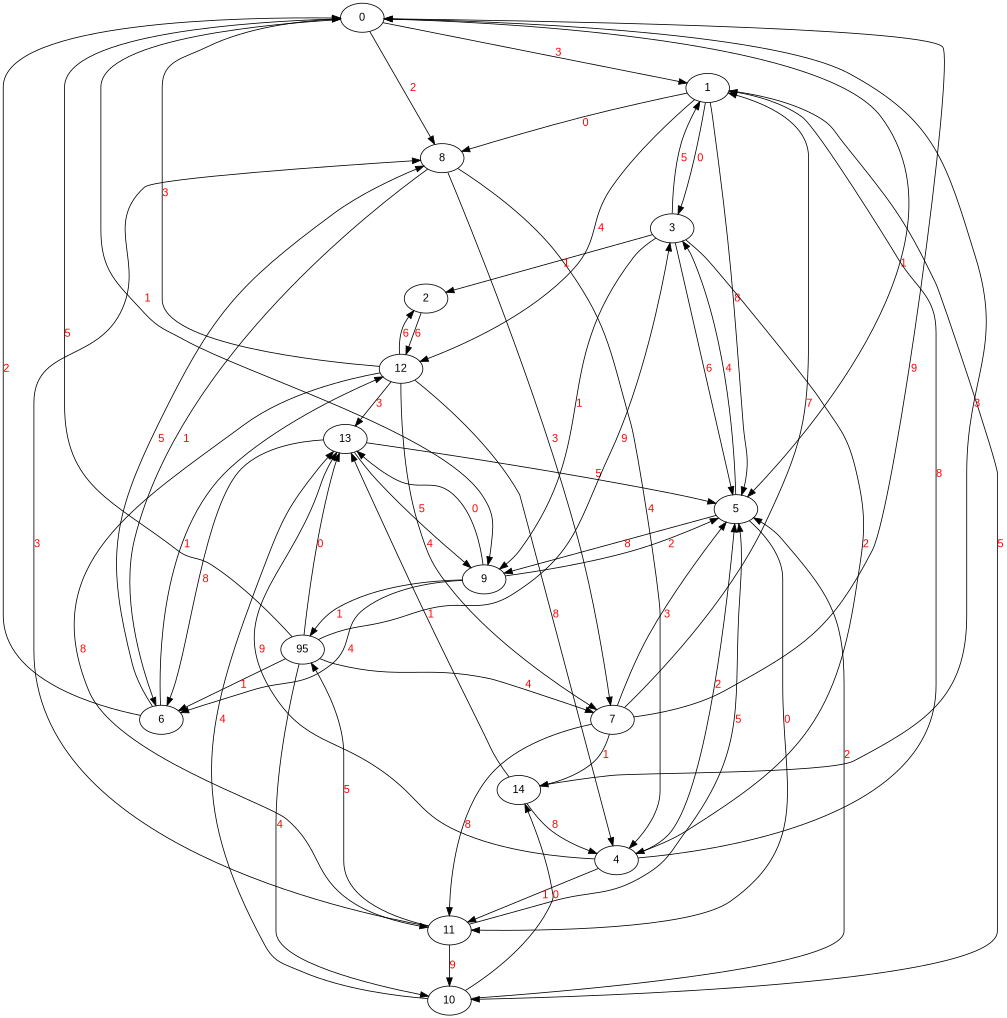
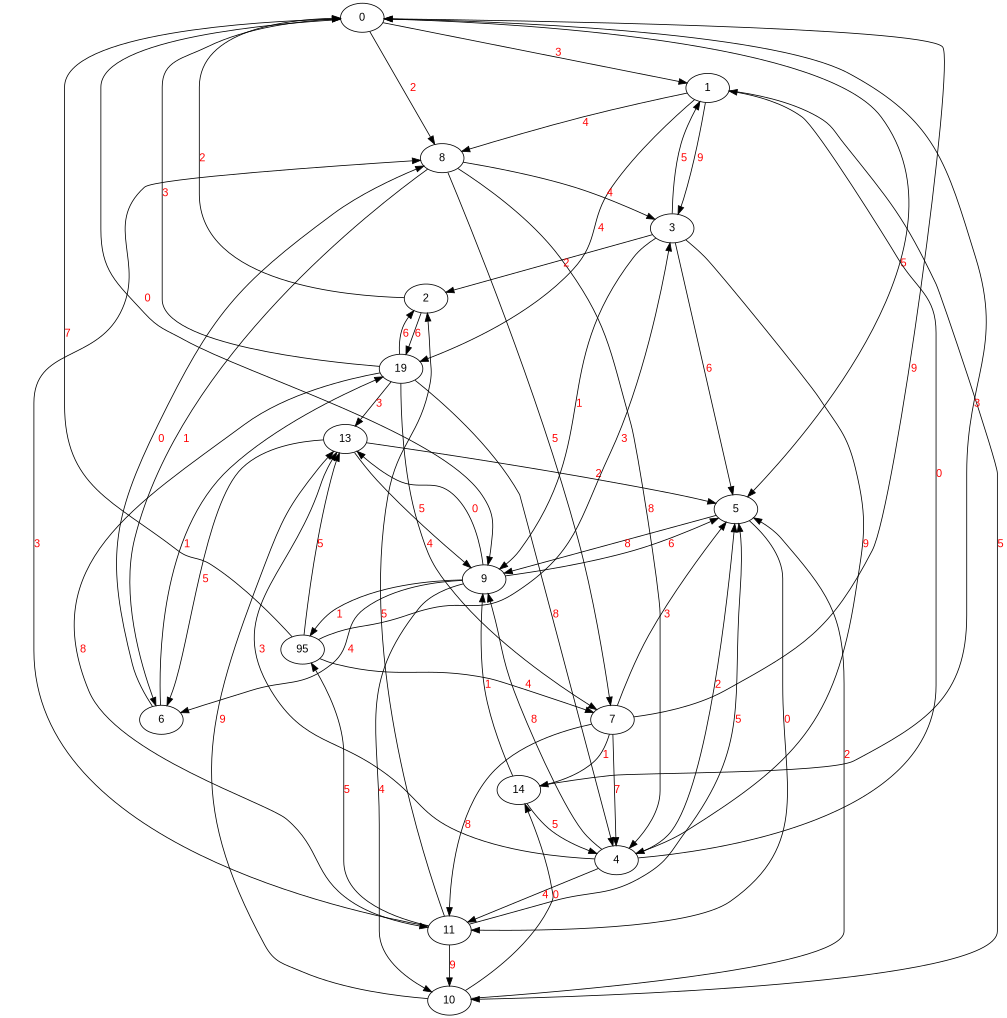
edge "1" -> "8": label "0" -> "4"
edge "1" -> "3": label "0" -> "9"
edge "3" -> "2": label "1" -> "2"
edge "0" -> "5": label "1" -> "5"
edge "6" -> "0": now "2" -> "0"
edge "0" -> "9": label "1" -> "0"
edge "1" -> "5": removed, label "8"
edge "95" -> "0": label "5" -> "7"
node "12": label "12" -> "19"
edge "5" -> "3": now "8" -> "3"
edge "7" -> "1": now "7" -> "4"
edge "6" -> "8": label "5" -> "0"
edge "8" -> "7": label "3" -> "5"
edge "95" -> "3": label "9" -> "3"
edge "13" -> "5": label "5" -> "2"
edge "4" -> "1": label "8" -> "0"
edge "8" -> "4": label "4" -> "8"
edge "95" -> "13": label "0" -> "5"
edge "9" -> "5": label "2" -> "6"
edge "3" -> "4": label "2" -> "9"
edge "13" -> "6": label "8" -> "5"
edge "14" -> "13": now "14" -> "9"
edge "11" -> "2": added, label "5"
edge "4" -> "13": label "9" -> "3"
edge "95" -> "6": removed, label "1"
edge "10" -> "13": label "4" -> "9"
edge "4" -> "9": added, label "8"
edge "14" -> "4": label "8" -> "5"
edge "95" -> "10": now "9" -> "10"
edge "4" -> "11": label "1" -> "4"
